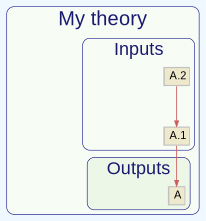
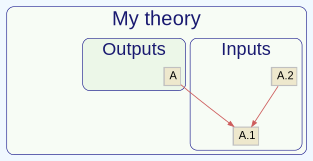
edge "A.1" -> "A": reversed
